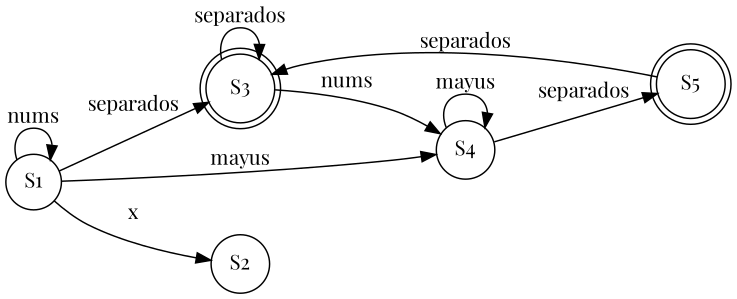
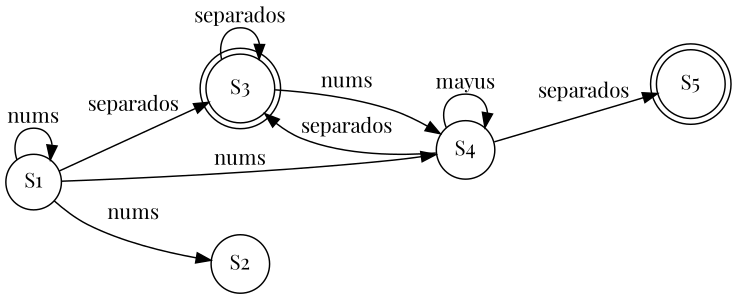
edge "S5" -> "S3": now "S4" -> "S3"
edge "S1" -> "S4": label "mayus" -> "nums"
edge "S1" -> "S2": label "x" -> "nums"
